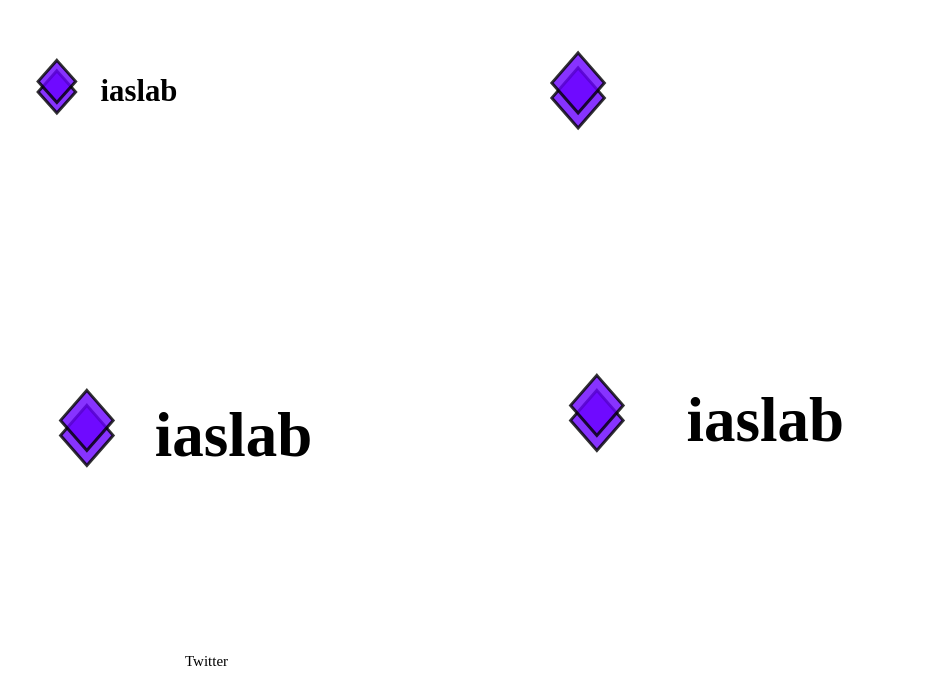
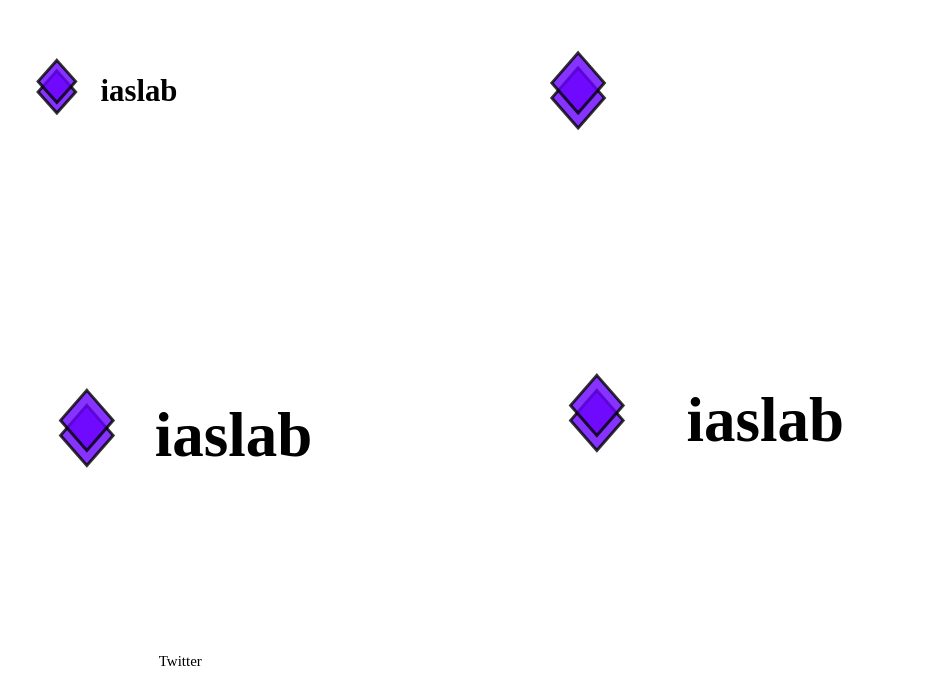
node "Twitter": moved (207, 645) -> (180, 645)
